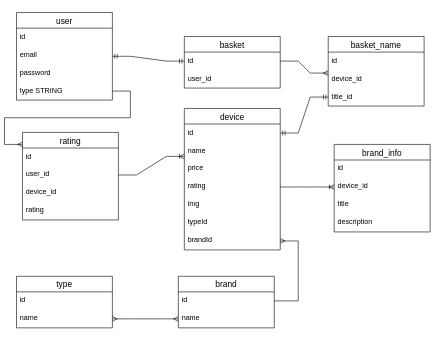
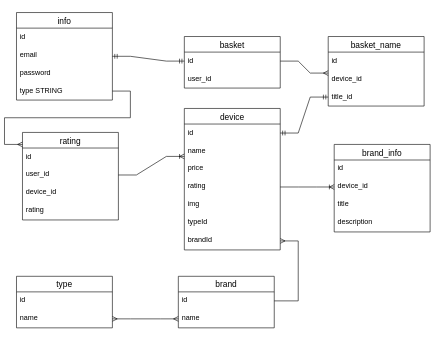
node "user": label "user" -> "info"
